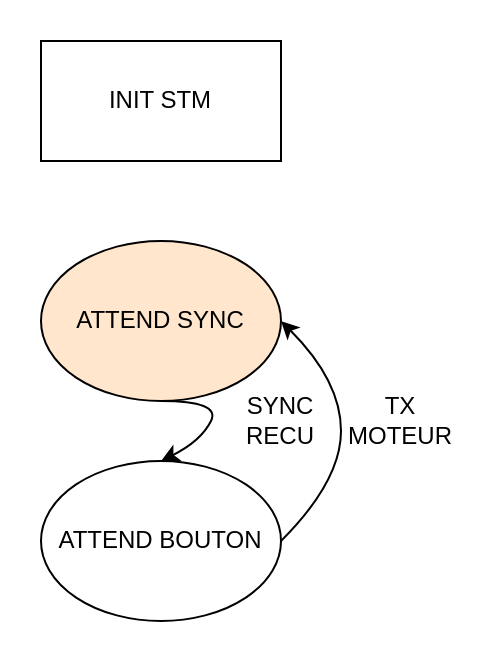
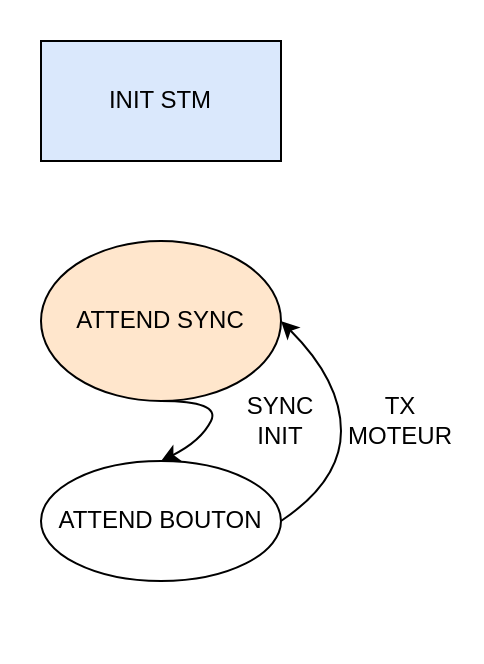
node "INIT STM": fillcolor #ffffff -> #dae8fc
node "SYNC RECU": label "SYNC RECU" -> "SYNC INIT"
node "ATTEND BOUTON": size 240x160 -> 240x120
